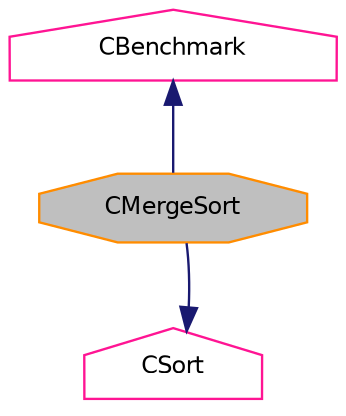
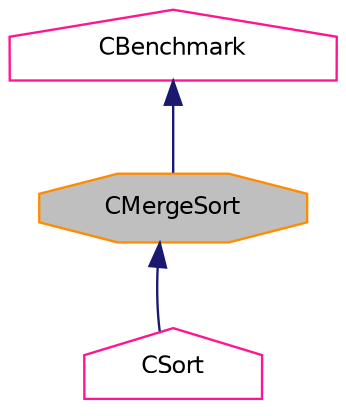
edge "CMergeSort" -> "CSort": reversed
